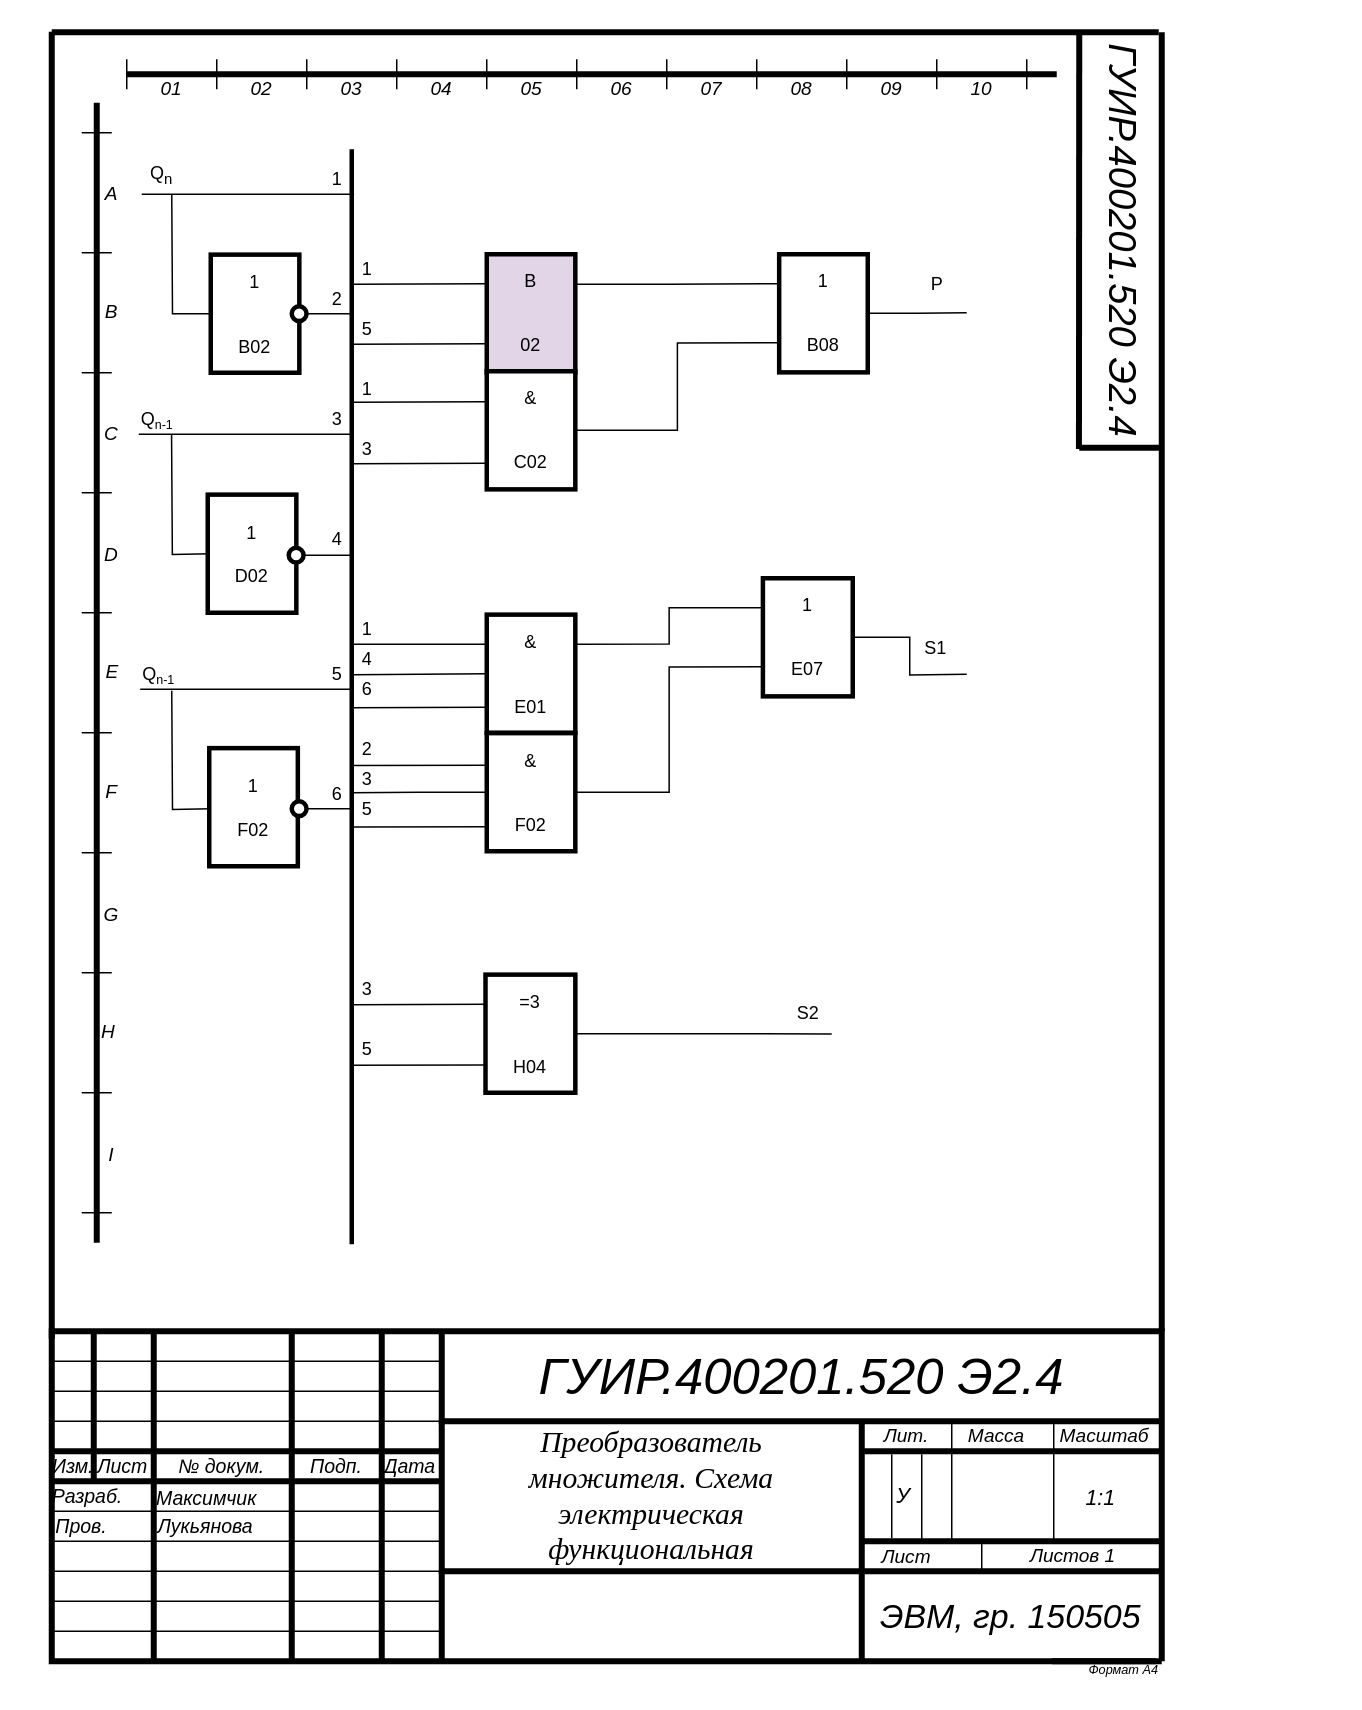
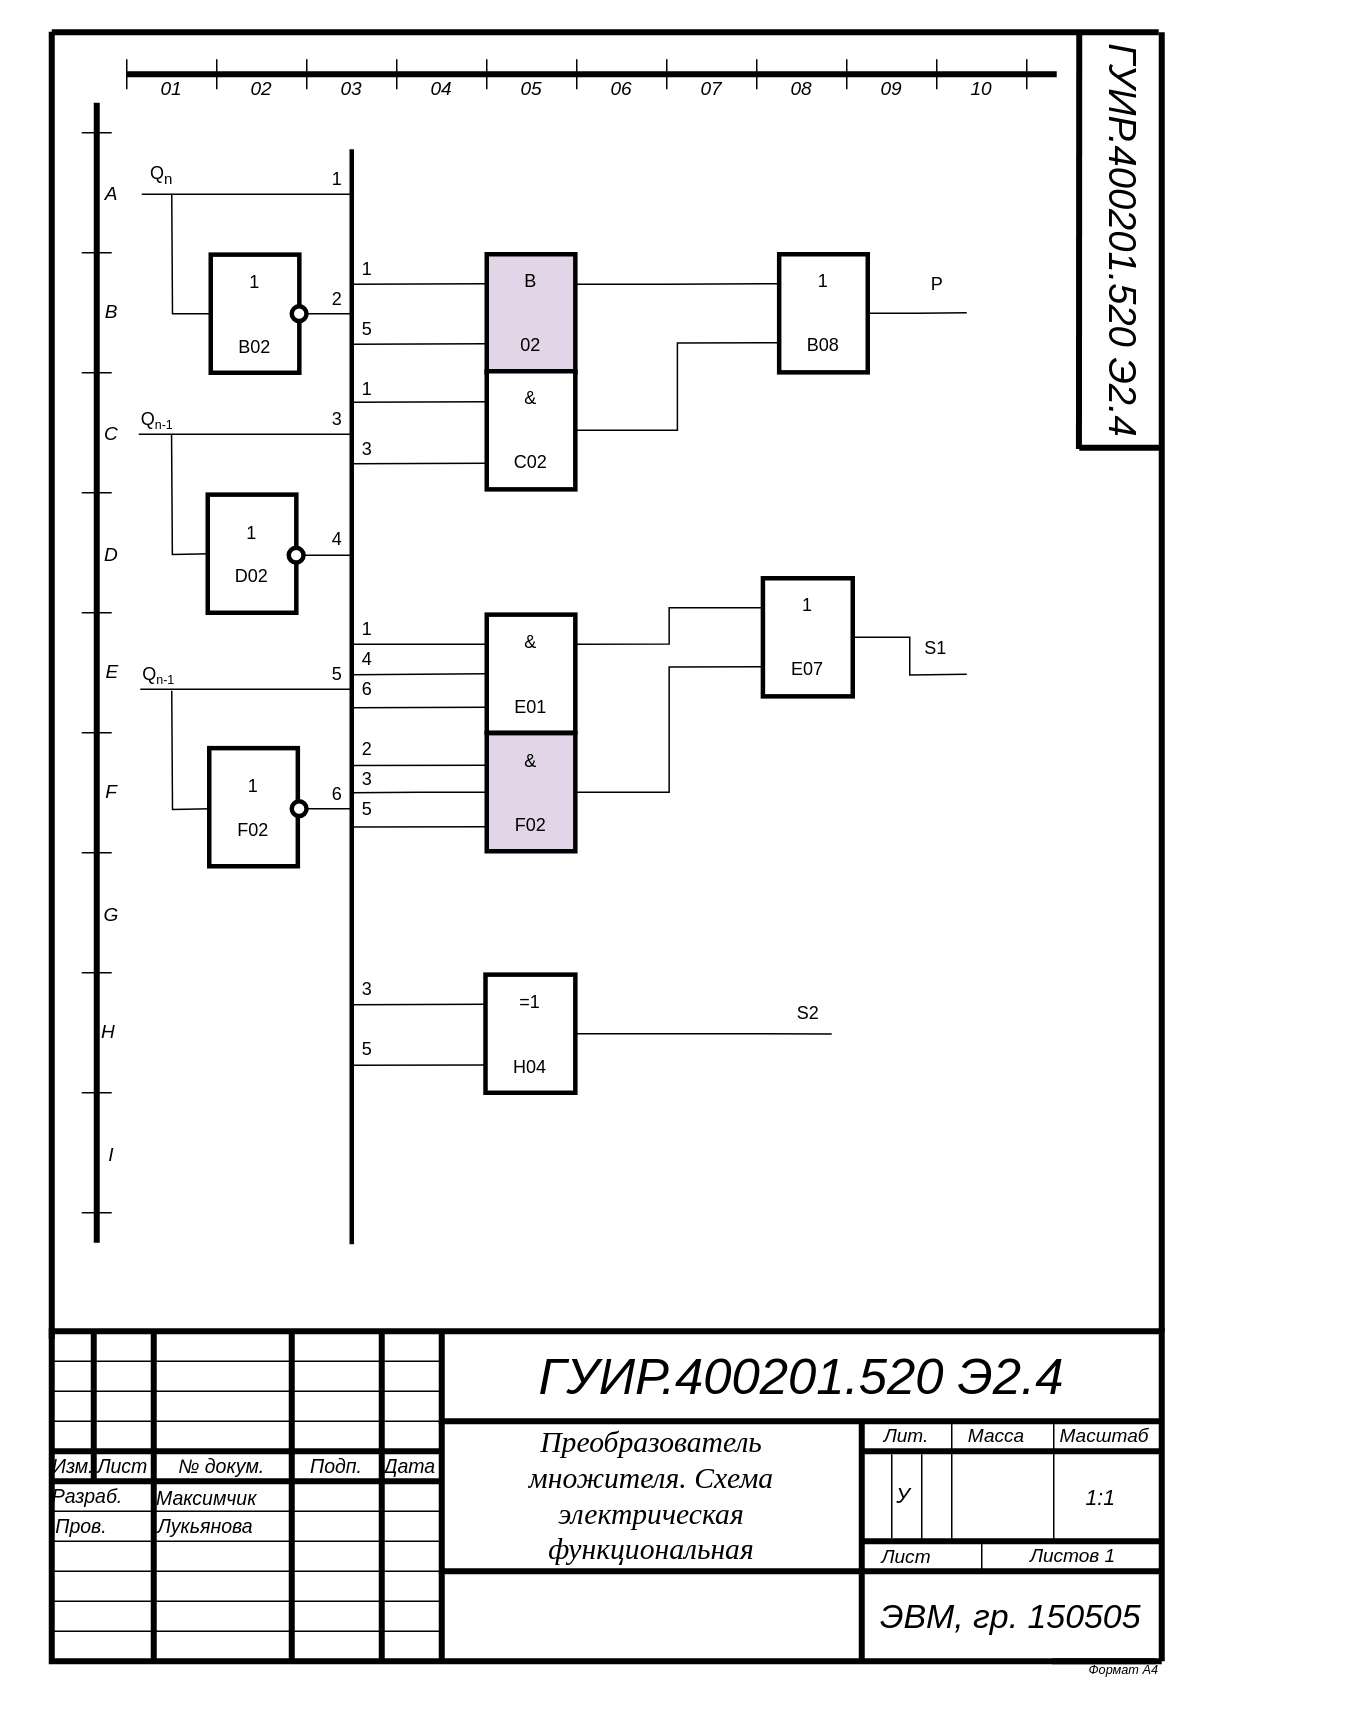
node "& F02": fillcolor #ffffff -> #e1d5e7
node "=3 H04": label "=3 H04" -> "=1 H04"
